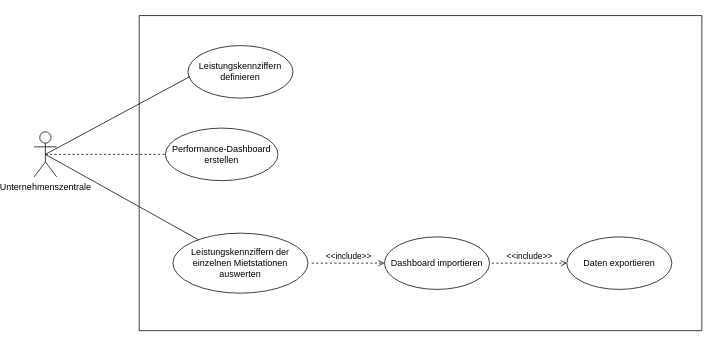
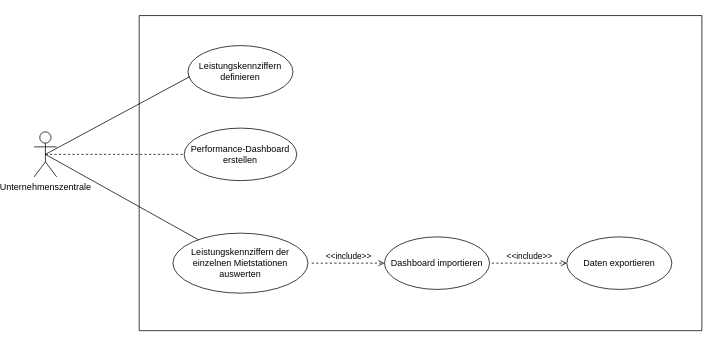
node "Performance-Dashboard erstellen": moved (222, 154) -> (240, 154)
